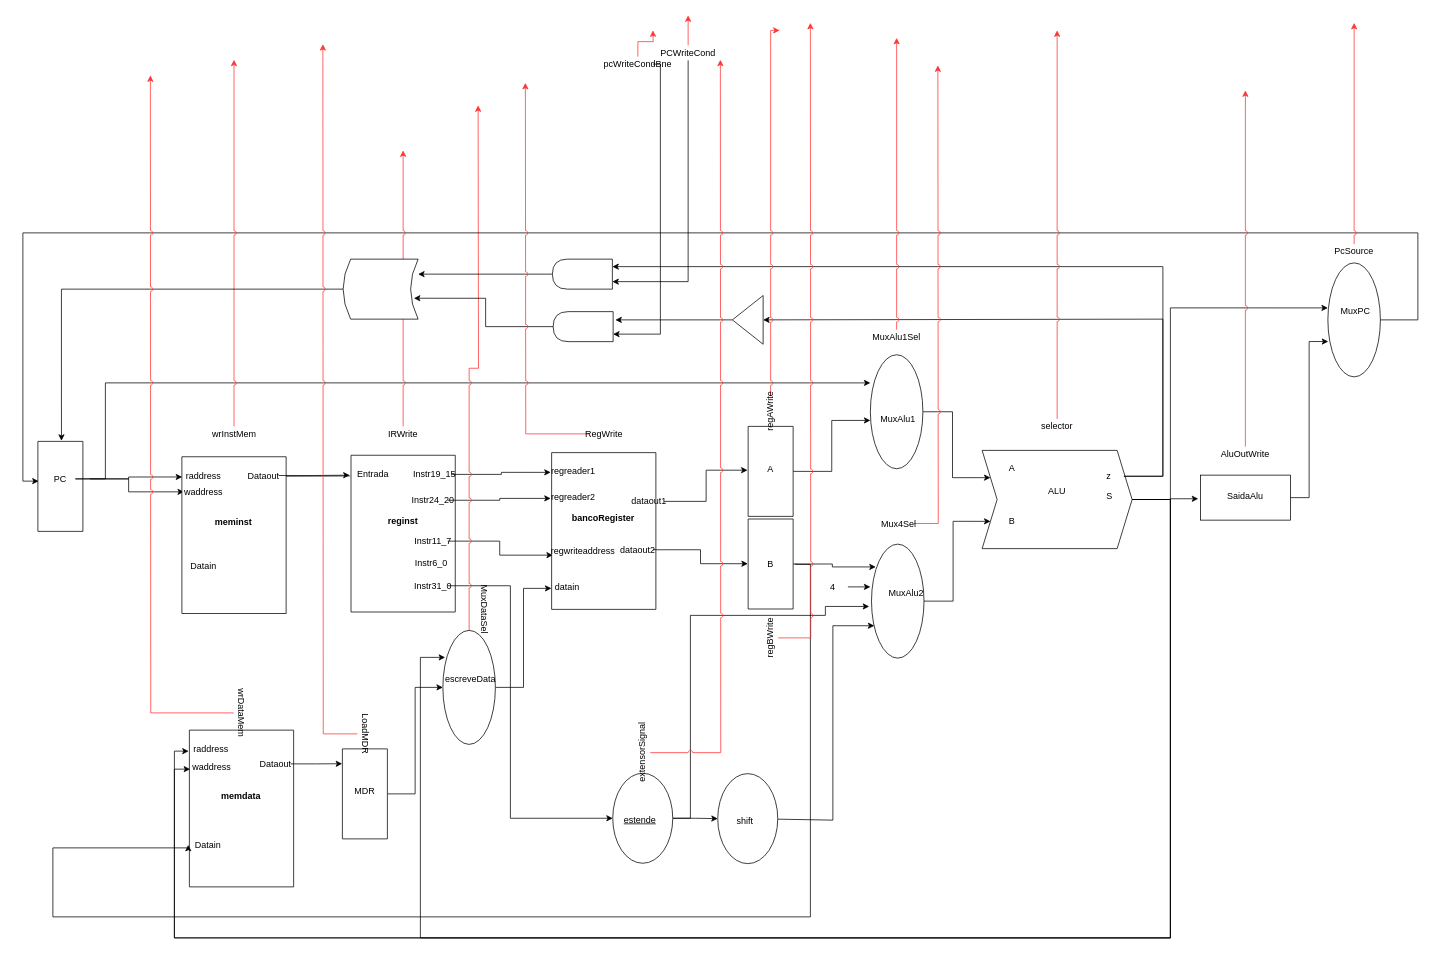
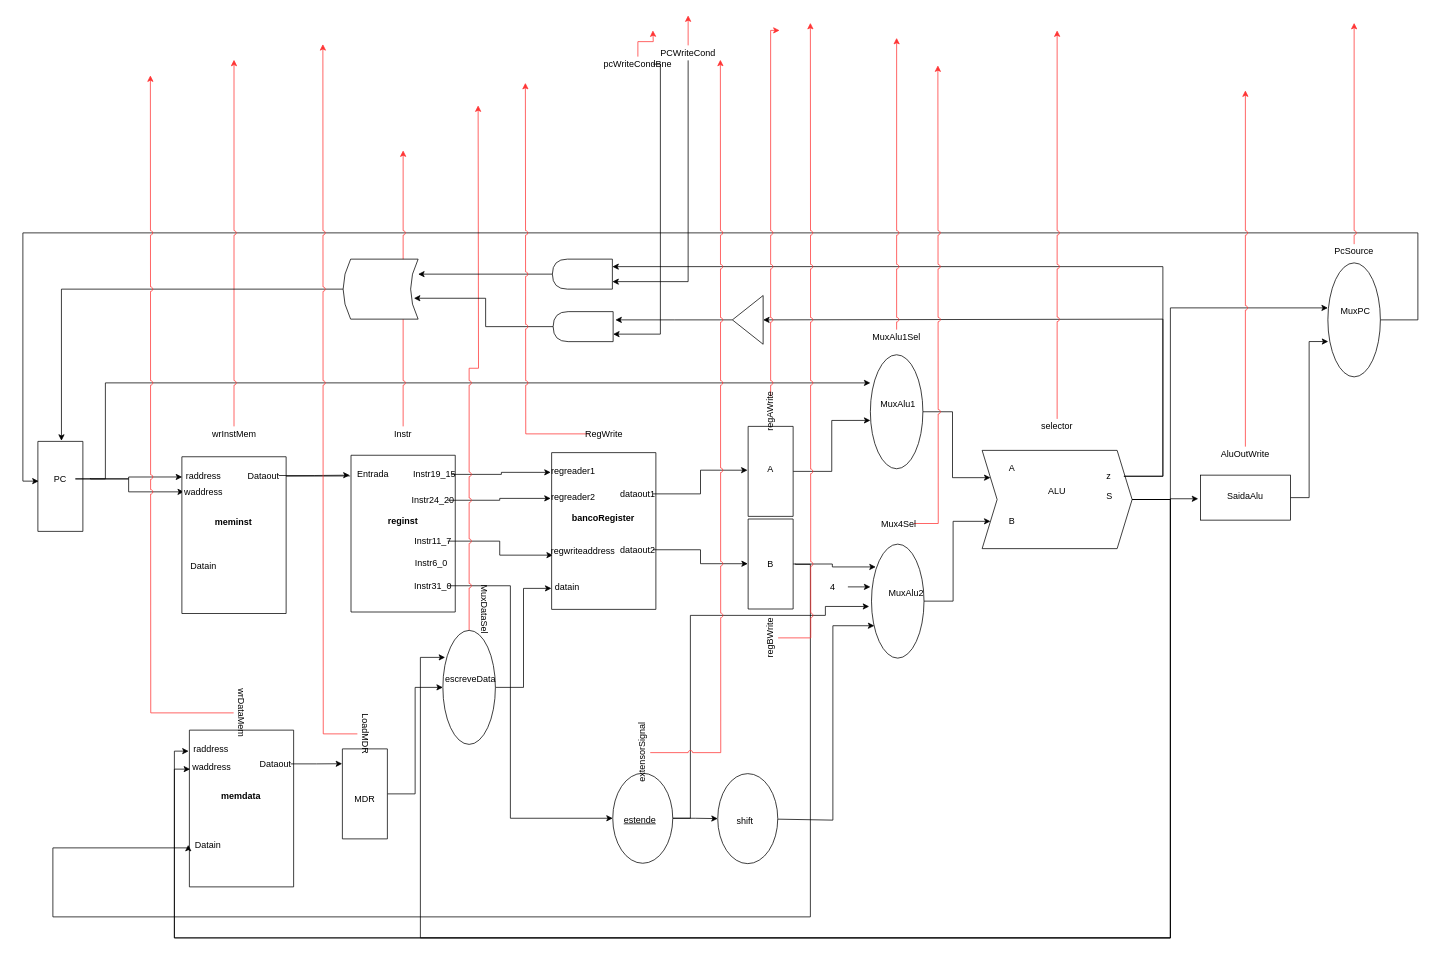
node "MuxAlu1": moved (898, 419) -> (898, 404)
node "IRWrite": label "IRWrite" -> "Instr"
node "dataout1": moved (649, 501) -> (638, 494)
node "MDR": moved (365, 792) -> (365, 799)
